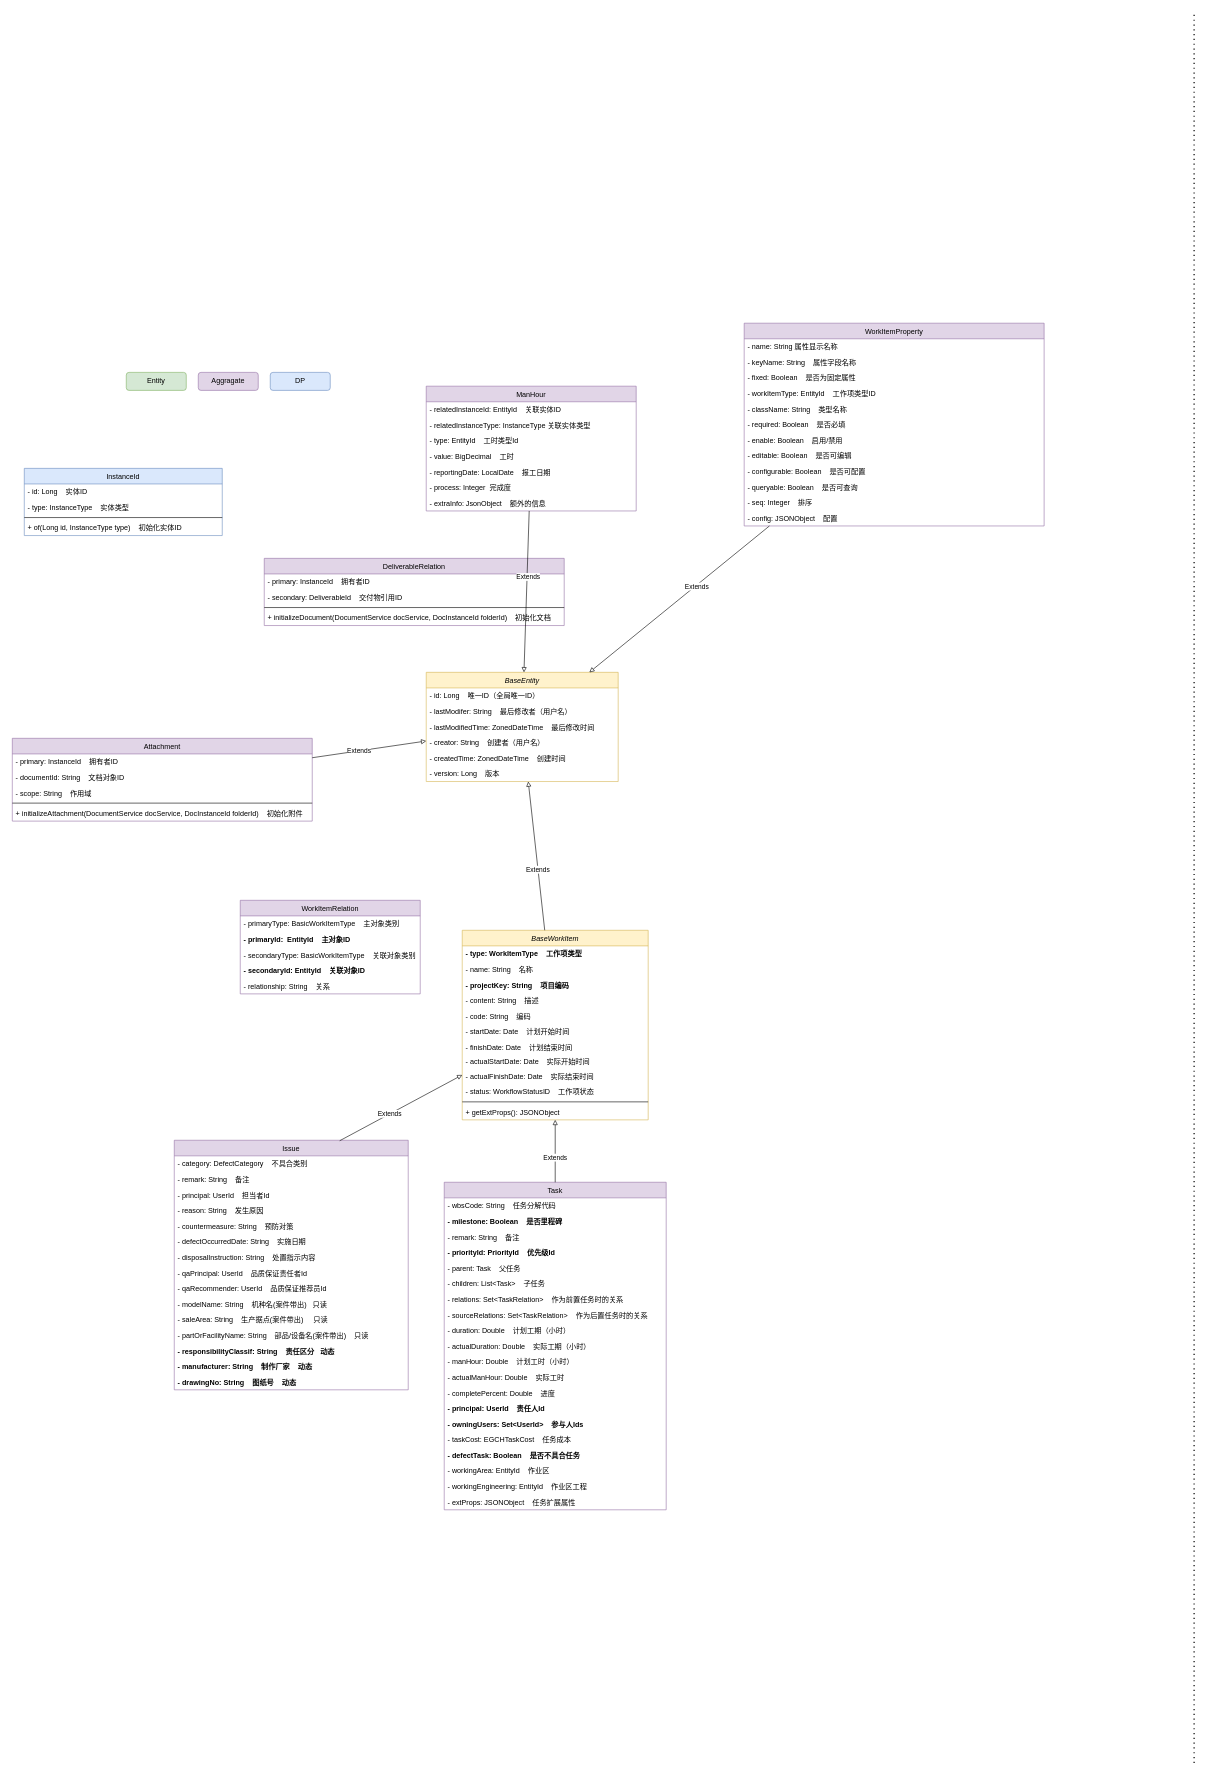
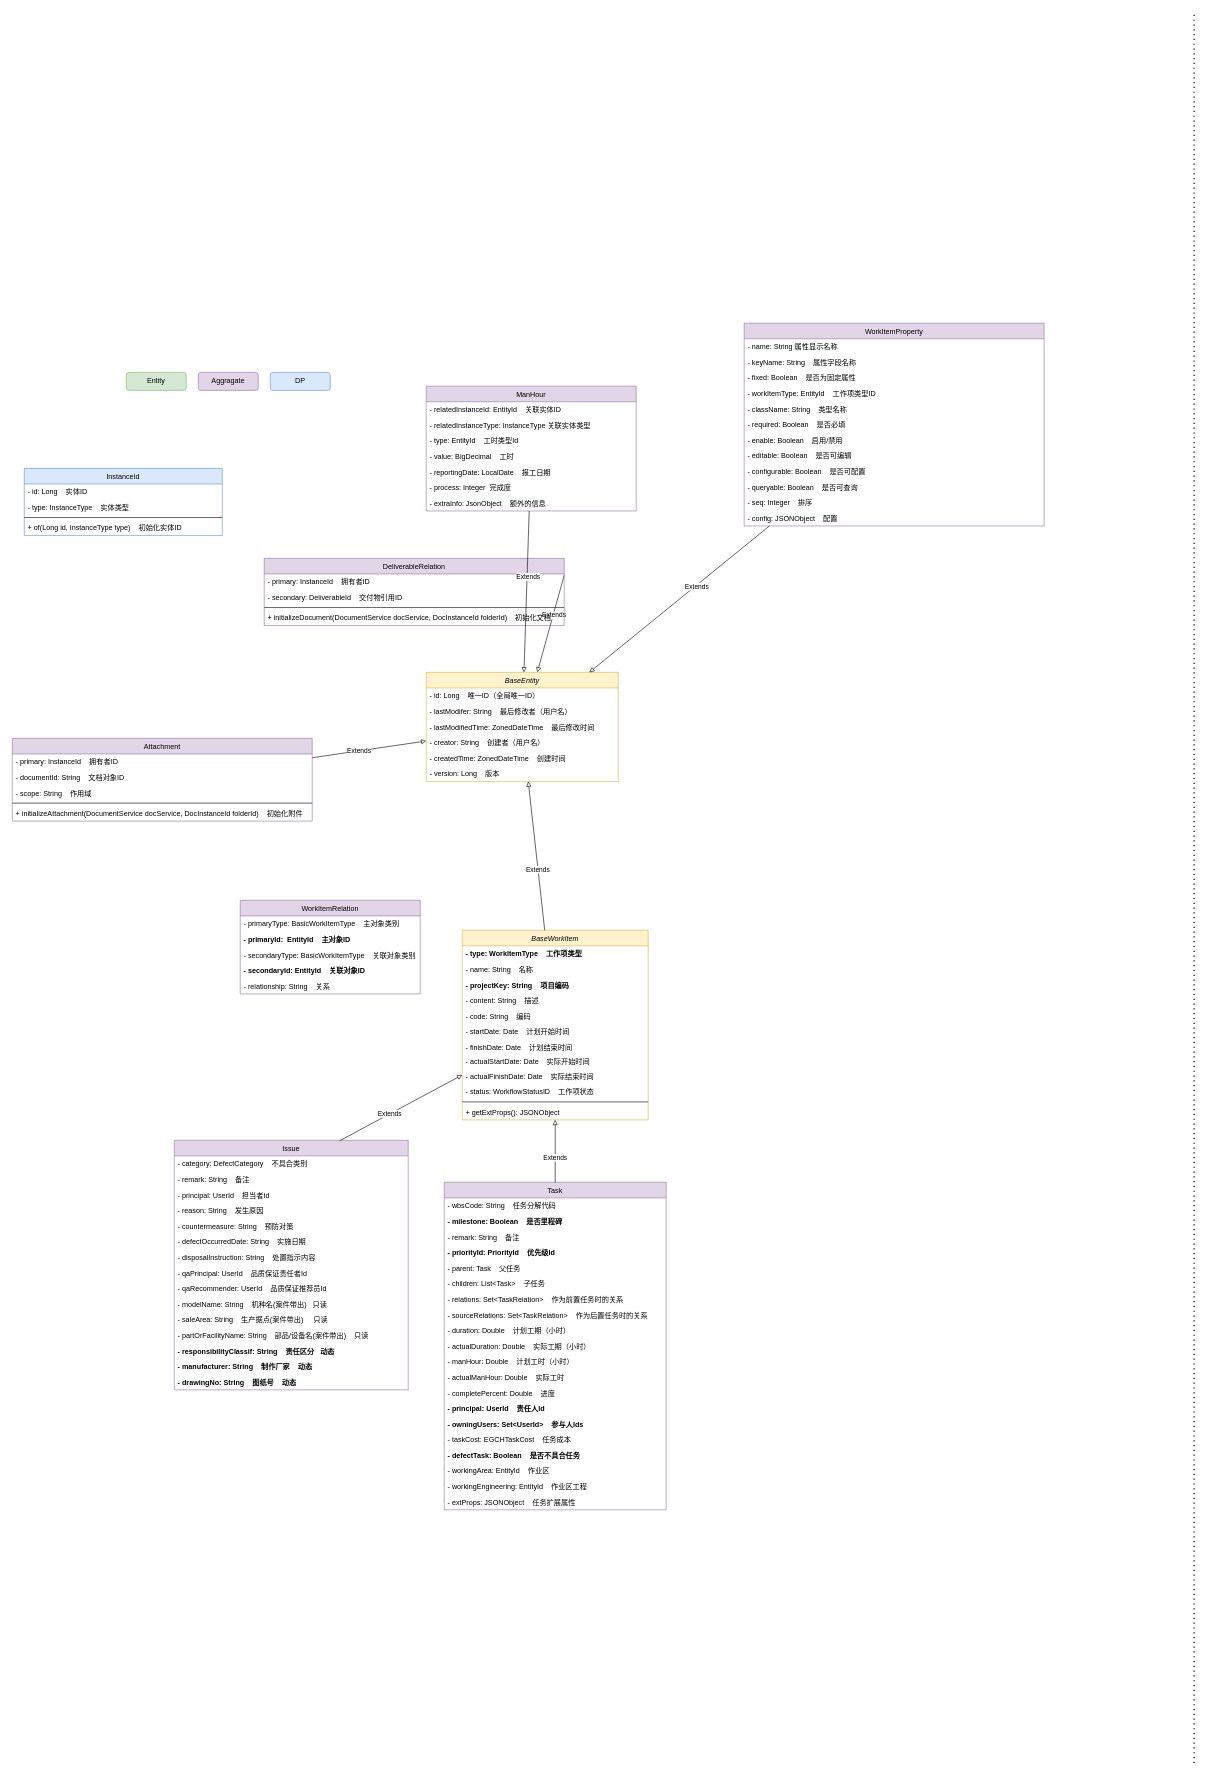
edge "DeliverableRelation" -> "BaseEntity": added, label "Extends"
